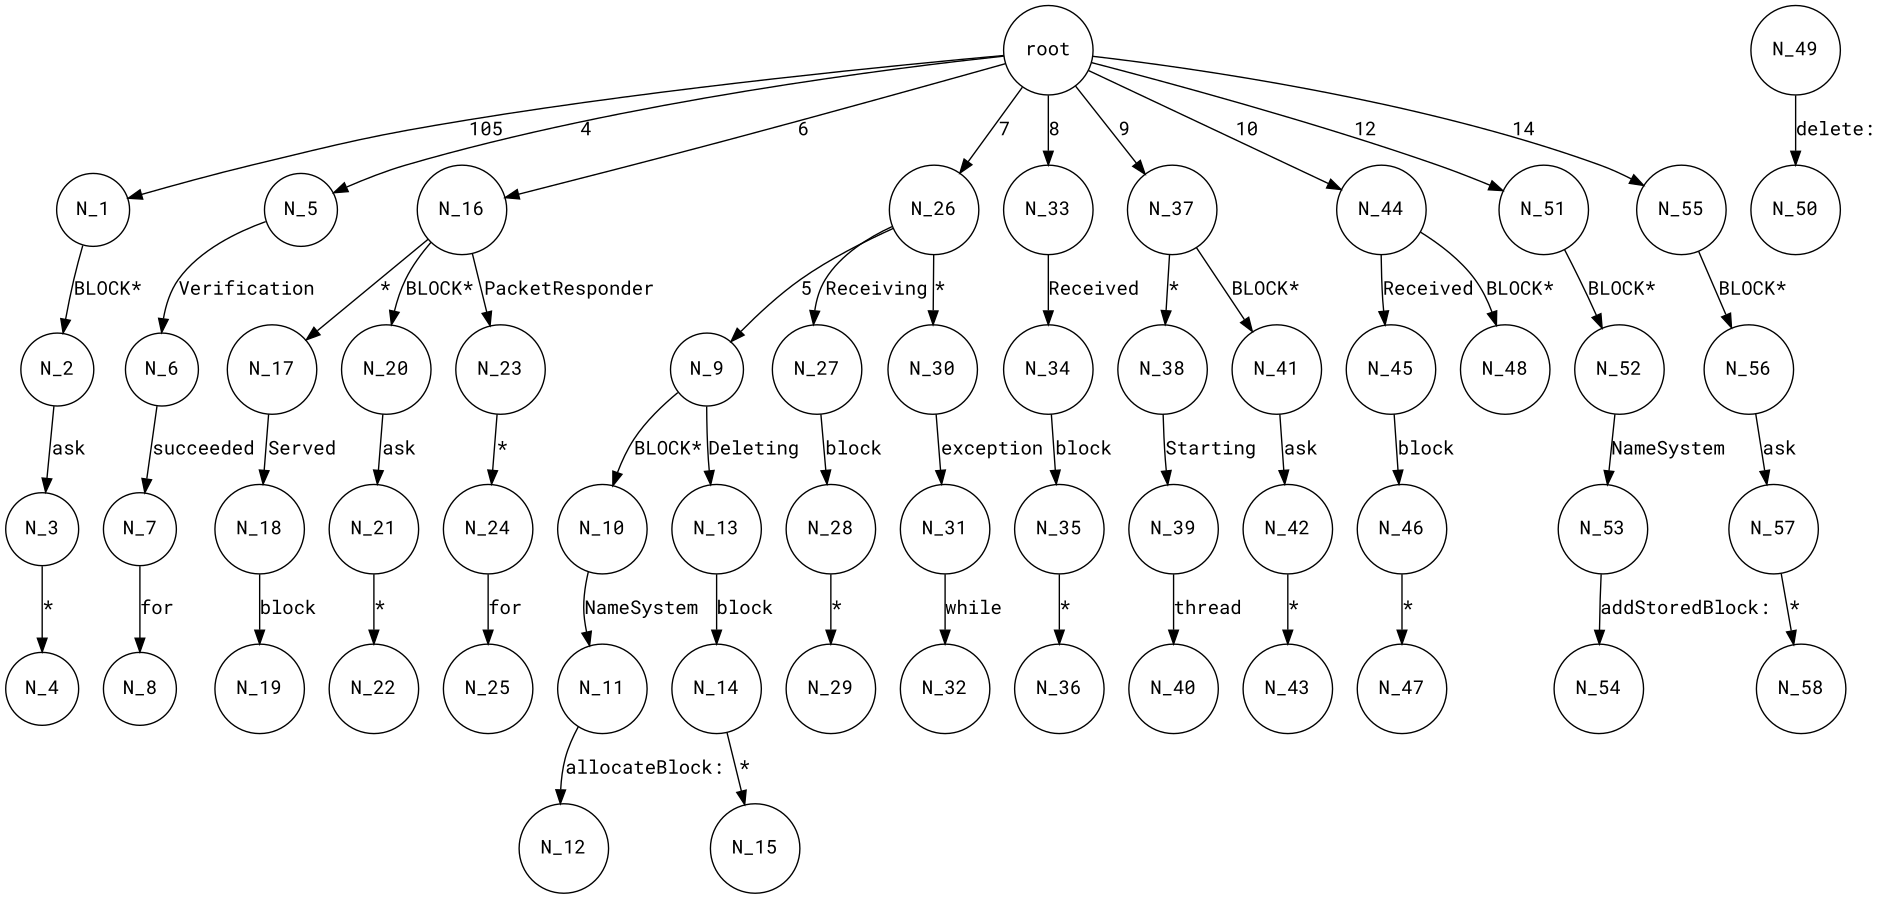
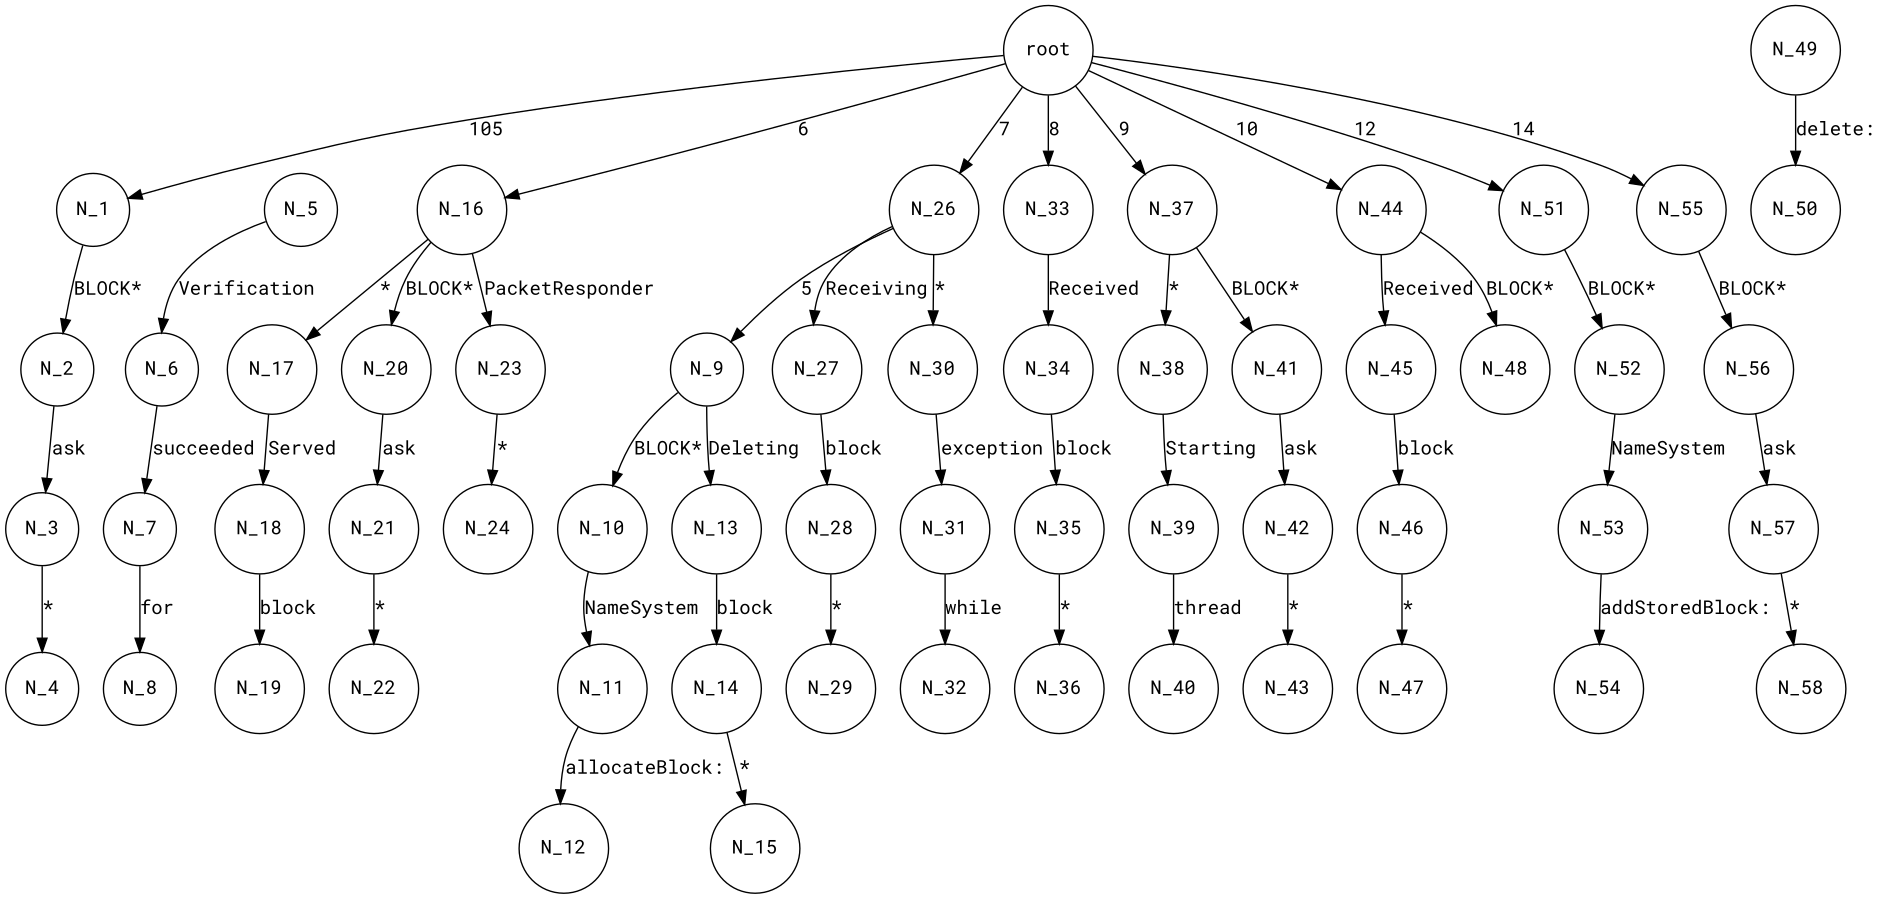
edge "root" -> "N_5": removed, label "4"
node "N_25": removed
